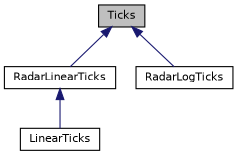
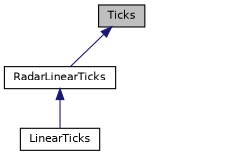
node "RadarLogTicks": removed
